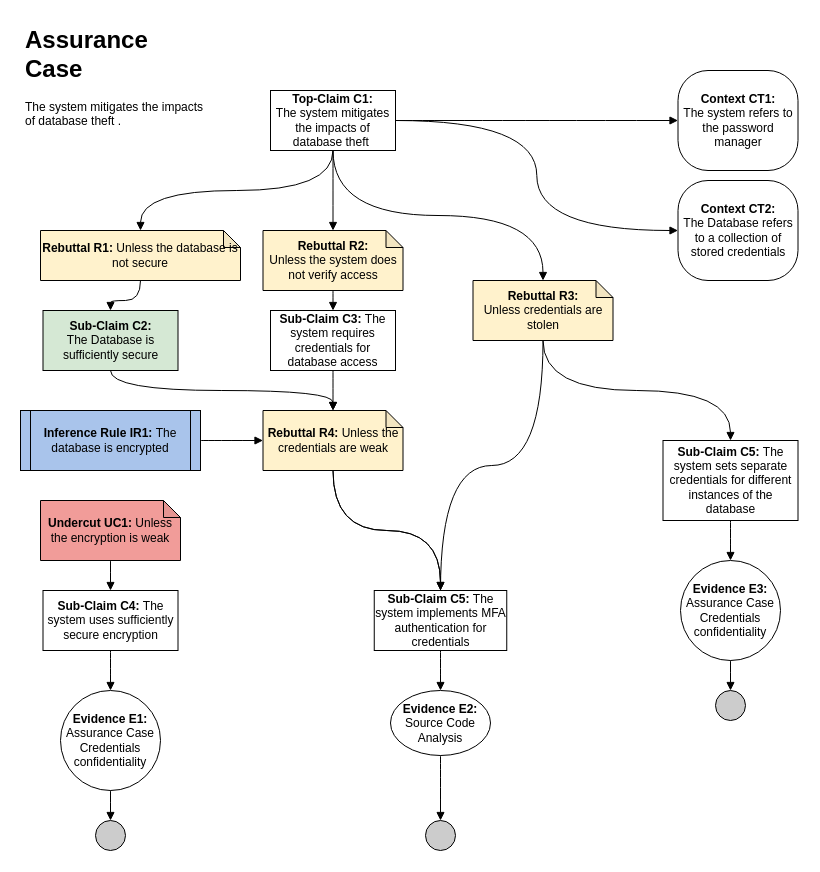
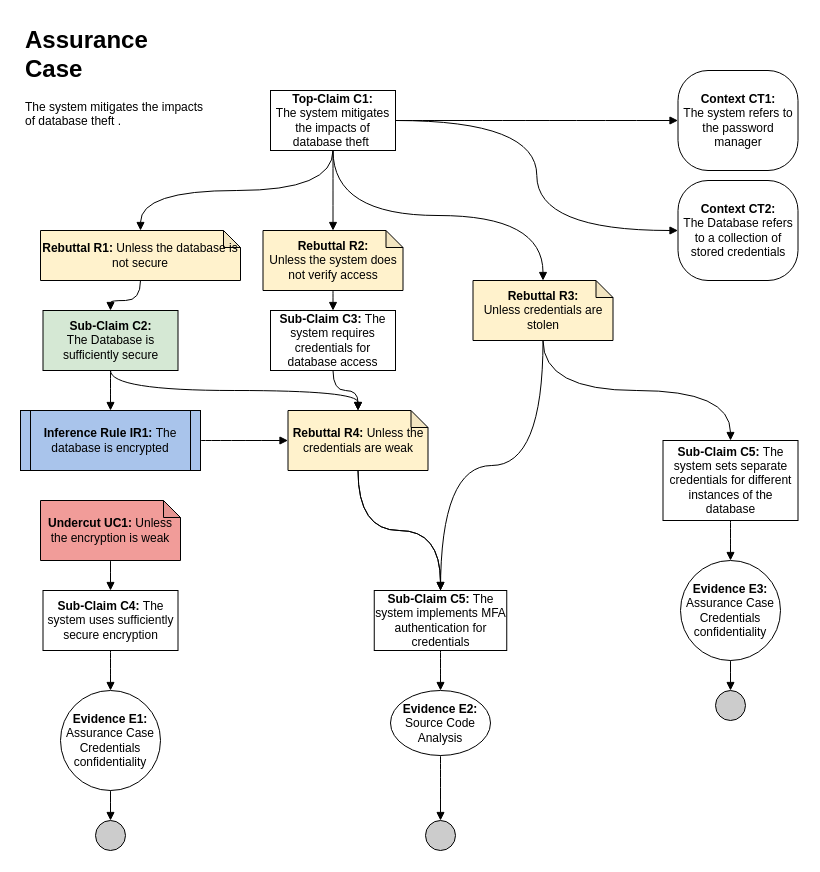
edge "Sub-Claim C2: The Database is sufficiently secure" -> "Inference Rule IR1: The database is encrypted": added
node "Rebuttal R4: Unless the credentials are weak": moved (333, 441) -> (358, 441)
